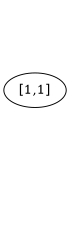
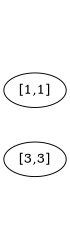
node "[3,3]": added
